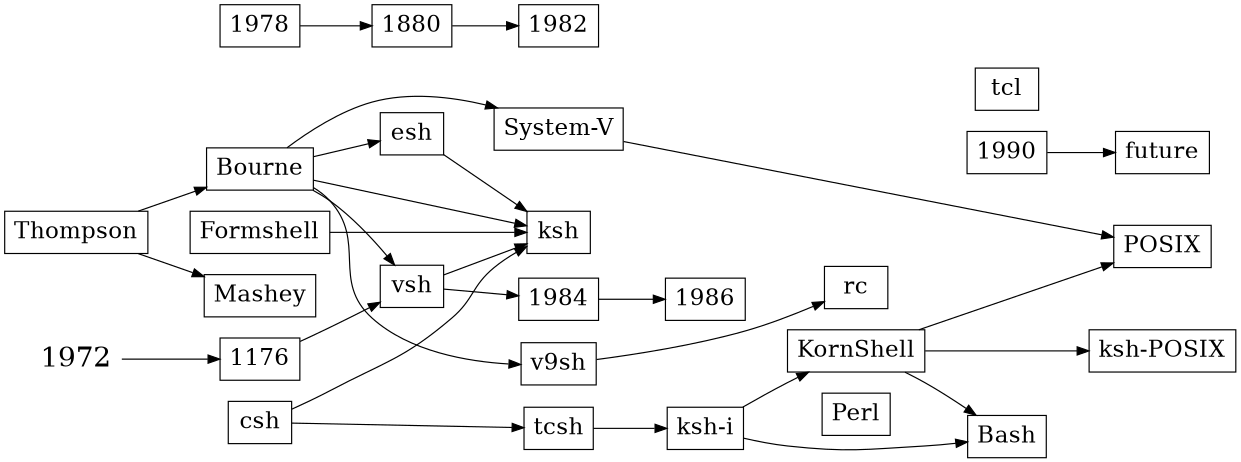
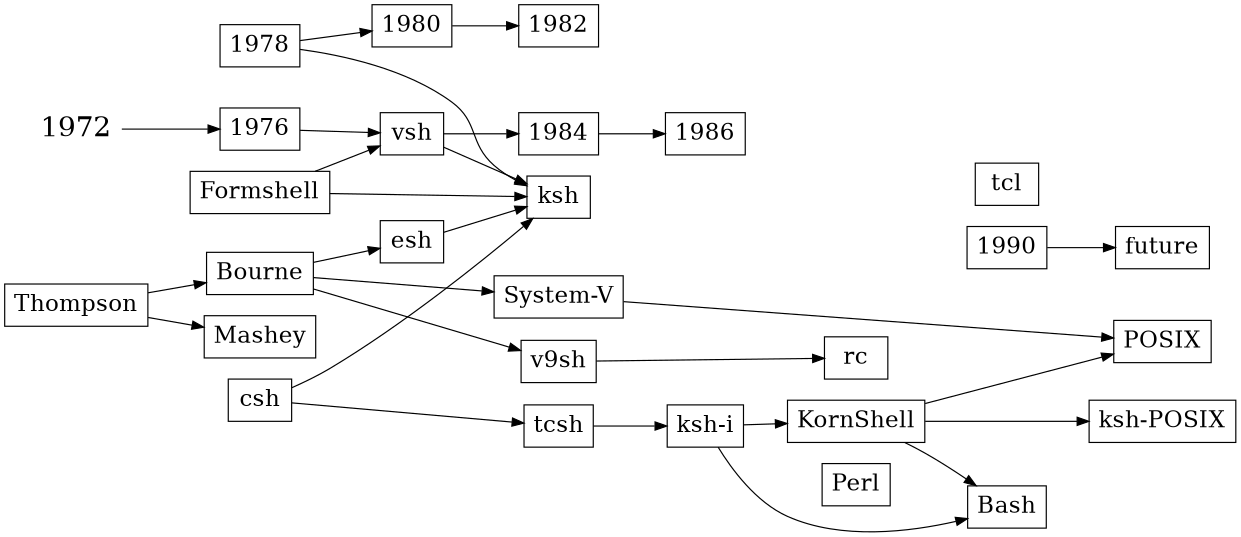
node "1880": label "1880" -> "1980"
edge "Bourne" -> "ksh": now "1978" -> "ksh"
edge "Bourne" -> "vsh": now "Formshell" -> "vsh"
node "1176": label "1176" -> "1976"
